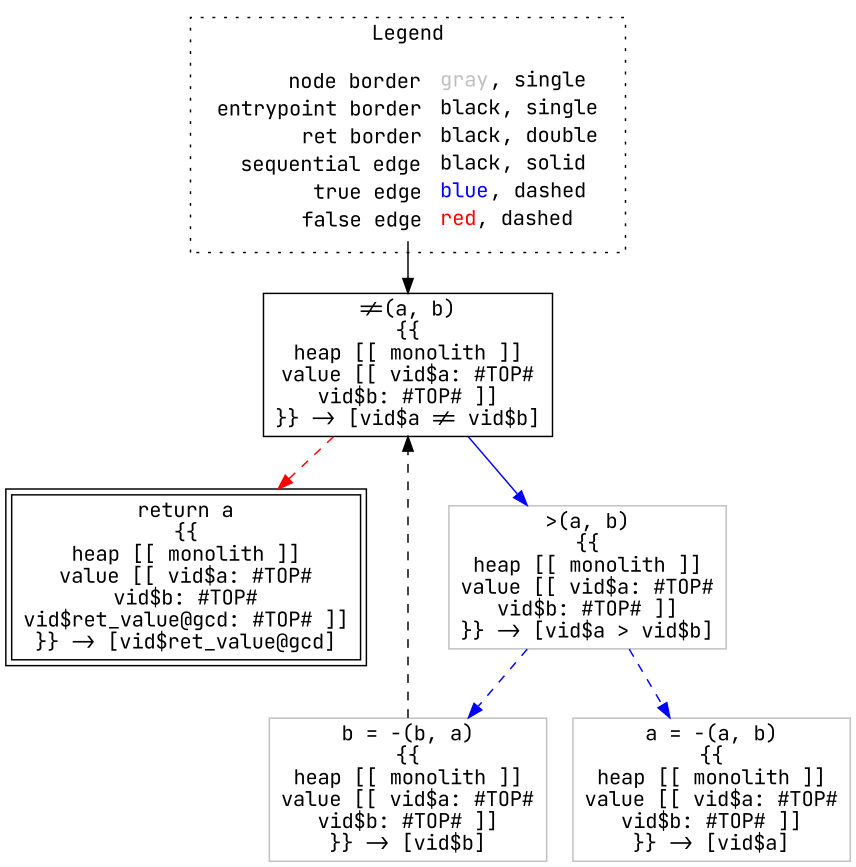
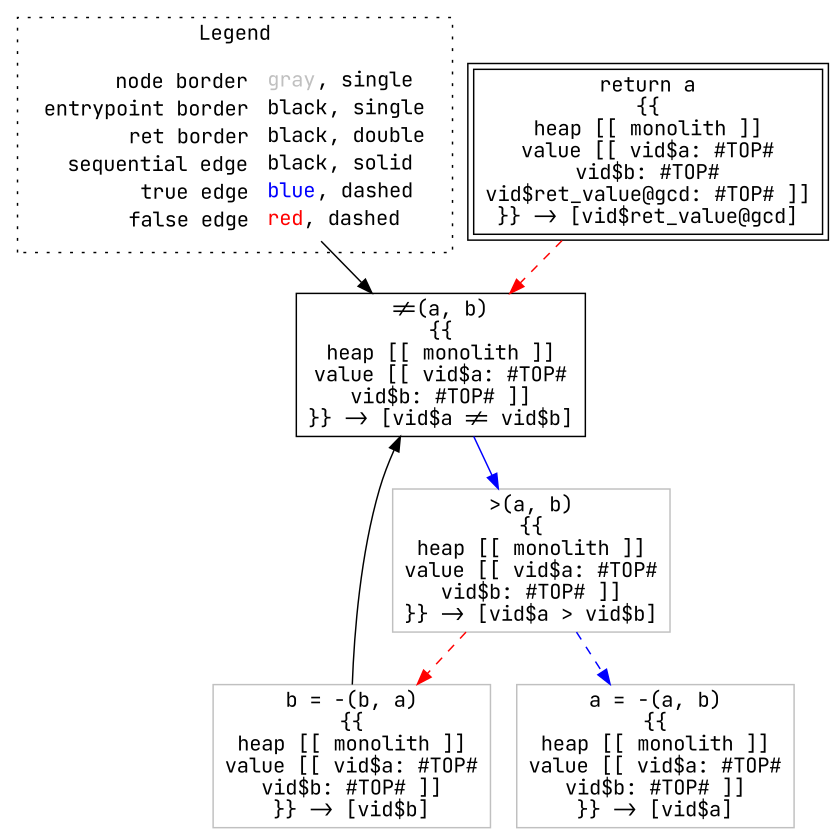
edge "!=(a, b)" -> "return a": reversed
edge "b = -(b, a)" -> "!=(a, b)": style dashed -> solid
edge ">(a, b)" -> "b = -(b, a)": color blue -> red
